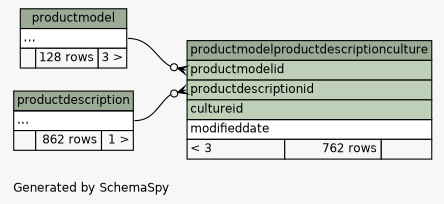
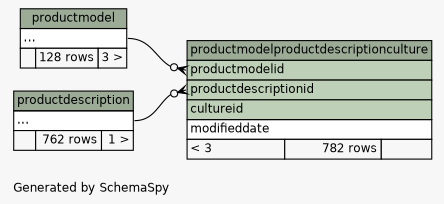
node "productdescription": text "862 rows" -> "762 rows"
node "productmodelproductdescriptionculture": text "762 rows" -> "782 rows"
